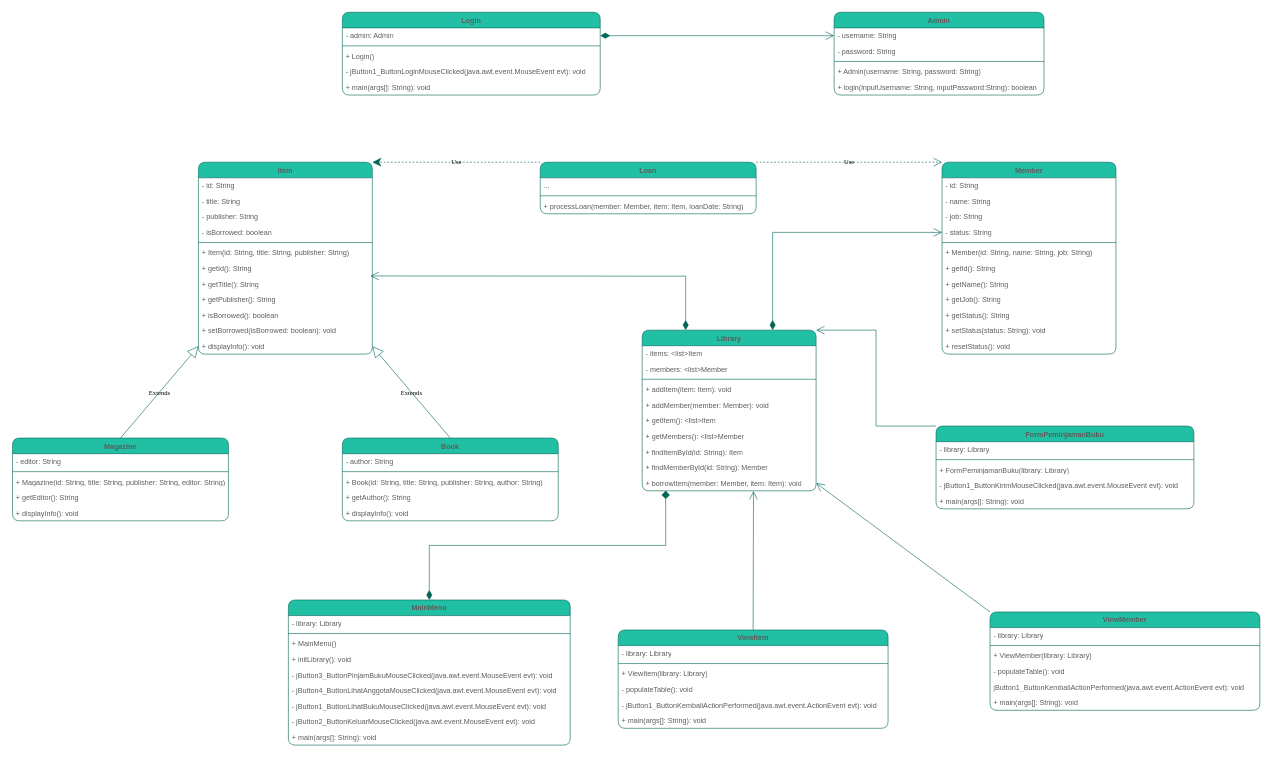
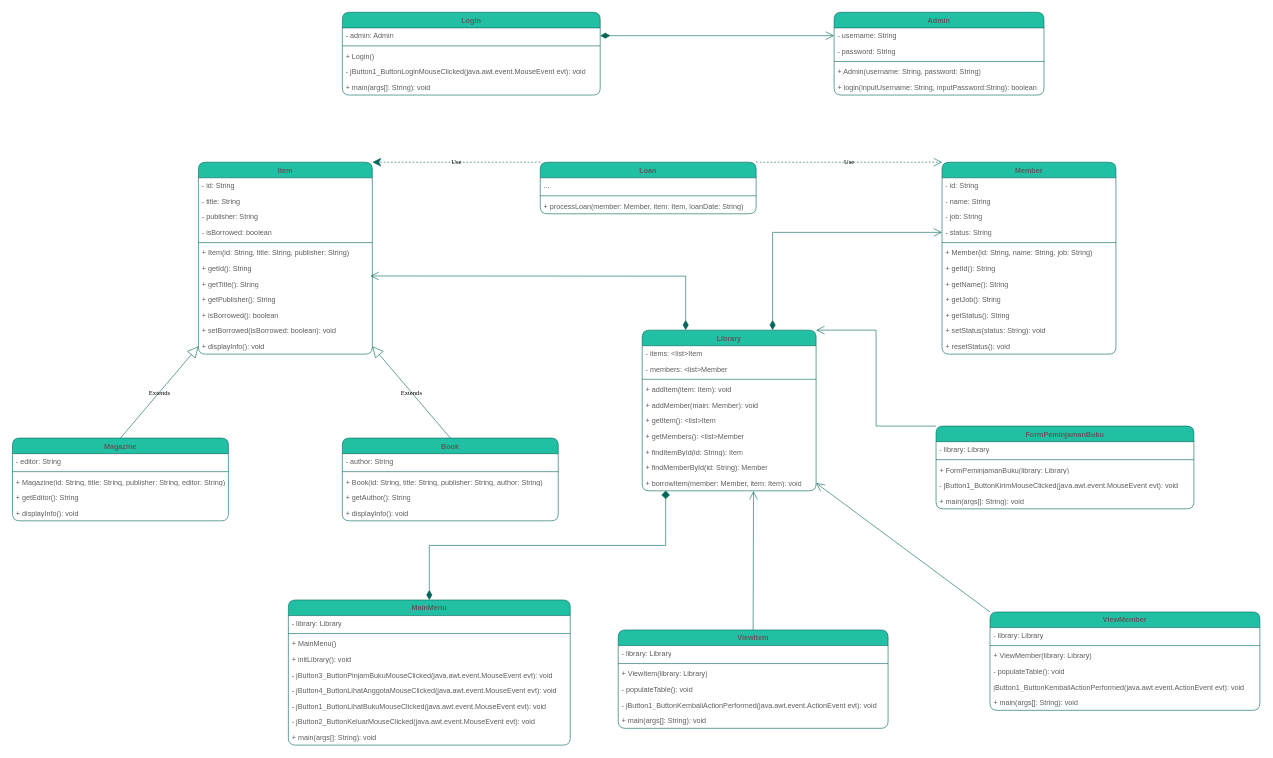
node "+ addMember(member: Member): void": label "+ addMember(member: Member): void" -> "+ addMember(main: Member): void"
